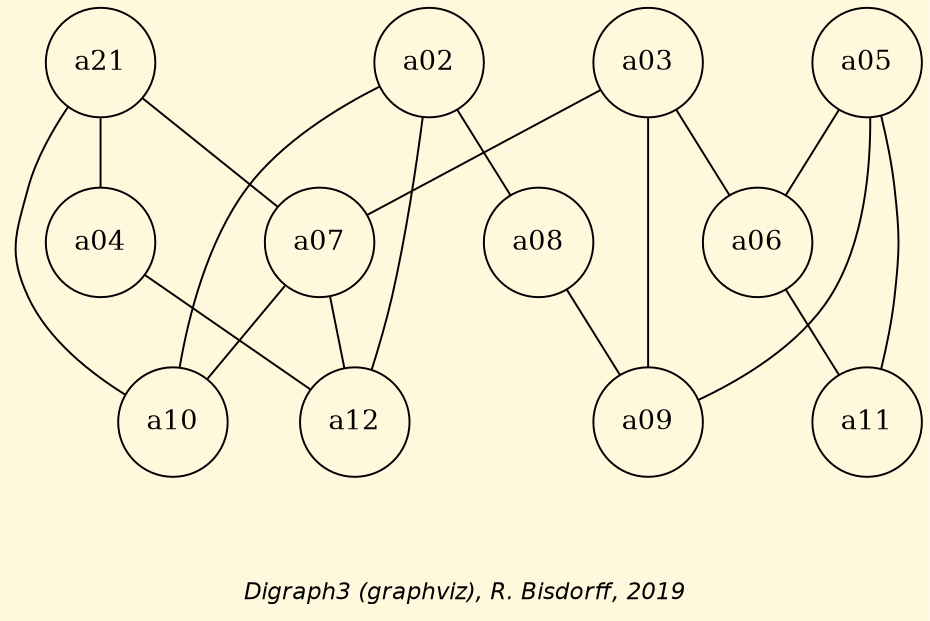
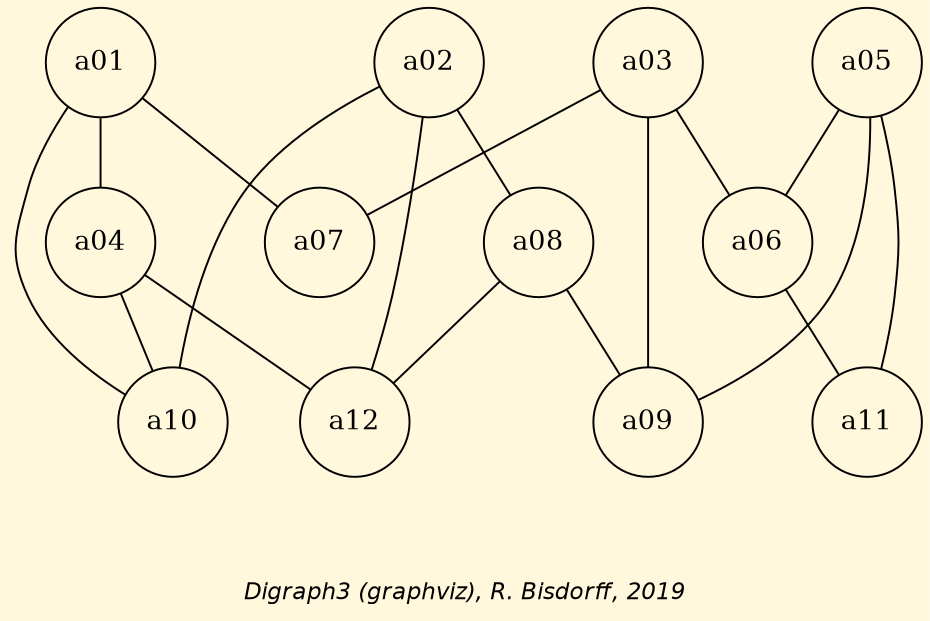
node "a21": label "a21" -> "a01"
edge "a07" -- "a10": now "a04" -- "a10"
edge "a07" -- "a12": now "a08" -- "a12"
